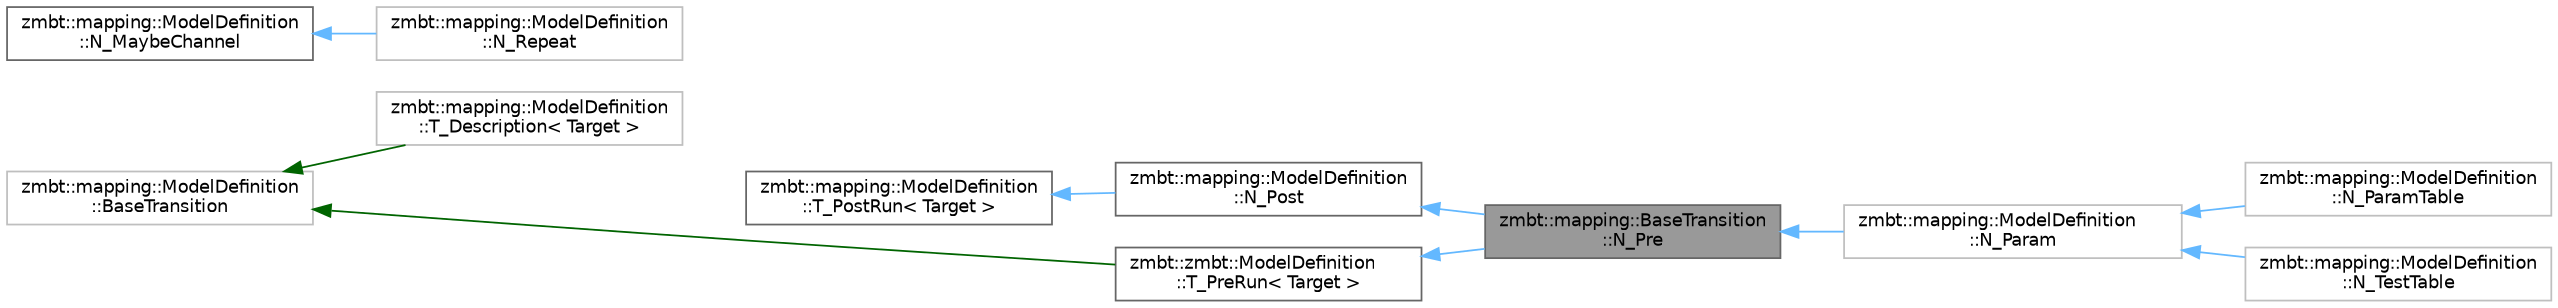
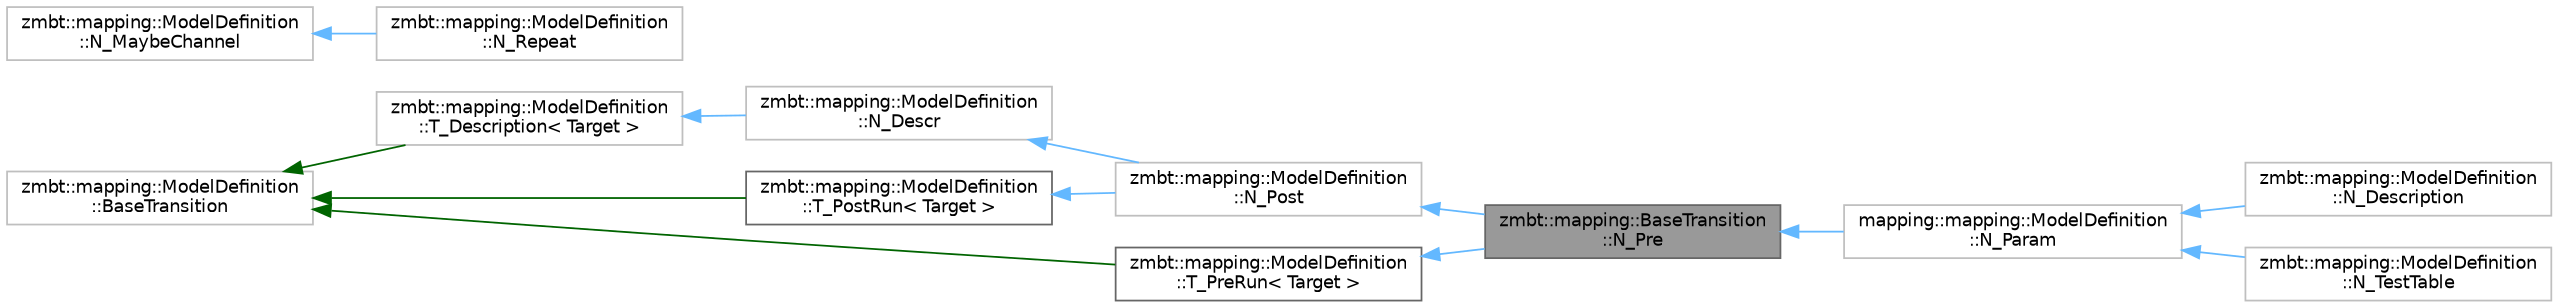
node "zmbt::mapping::ModelDefinition ::N_MaybeChannel": color gray40 -> grey75
node "zmbt::mapping::ModelDefinition ::N_Descr": added
node "zmbt::mapping::ModelDefinition ::N_Post": color gray40 -> grey75
node "zmbt::mapping::ModelDefinition ::N_ParamTable": label "zmbt::mapping::ModelDefinition ::N_ParamTable" -> "zmbt::mapping::ModelDefinition ::N_Description"
edge "zmbt::mapping::ModelDefinition ::T_PostRun< Target >" -> "zmbt::mapping::ModelDefinition ::BaseTransition": added
node "zmbt::mapping::ModelDefinition ::N_Param": label "zmbt::mapping::ModelDefinition ::N_Param" -> "mapping::mapping::ModelDefinition ::N_Param"
node "zmbt::zmbt::ModelDefinition ::T_PreRun< Target >": label "zmbt::zmbt::ModelDefinition ::T_PreRun< Target >" -> "zmbt::mapping::ModelDefinition ::T_PreRun< Target >"
